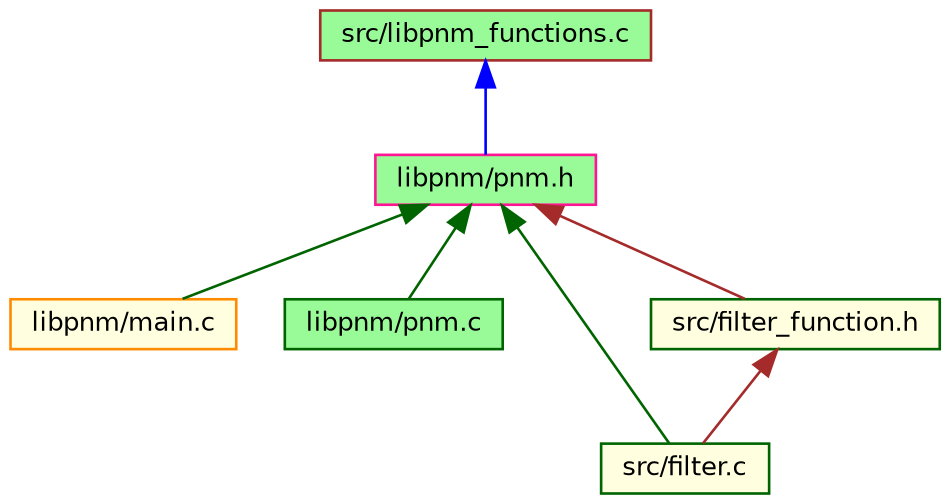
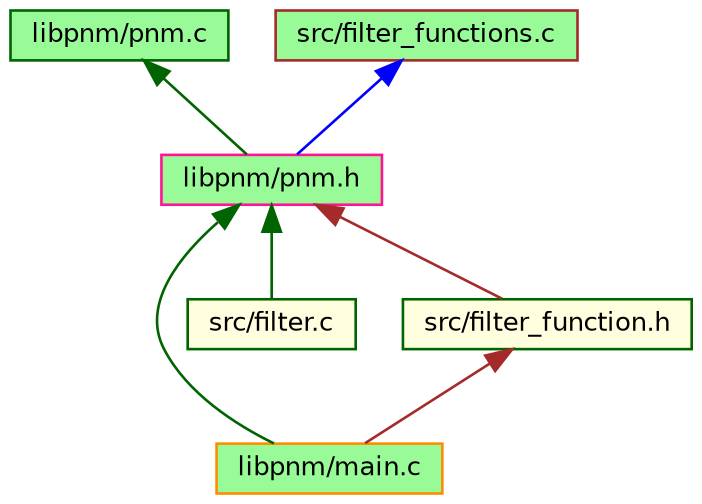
node "src/libpnm_functions.c": label "src/libpnm_functions.c" -> "src/filter_functions.c"
edge "libpnm/pnm.c" -> "libpnm/pnm.h": reversed
node "libpnm/main.c": fillcolor lightyellow -> palegreen
edge "src/filter.c" -> "src/filter_function.h": now "libpnm/main.c" -> "src/filter_function.h"
